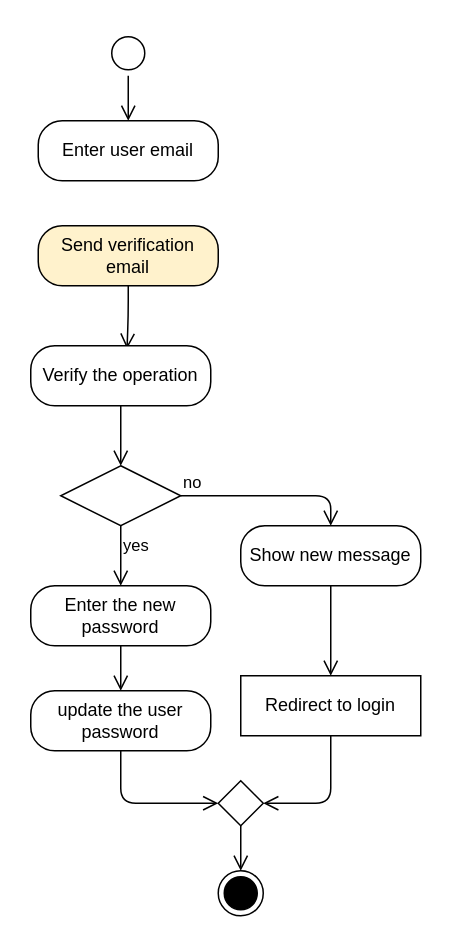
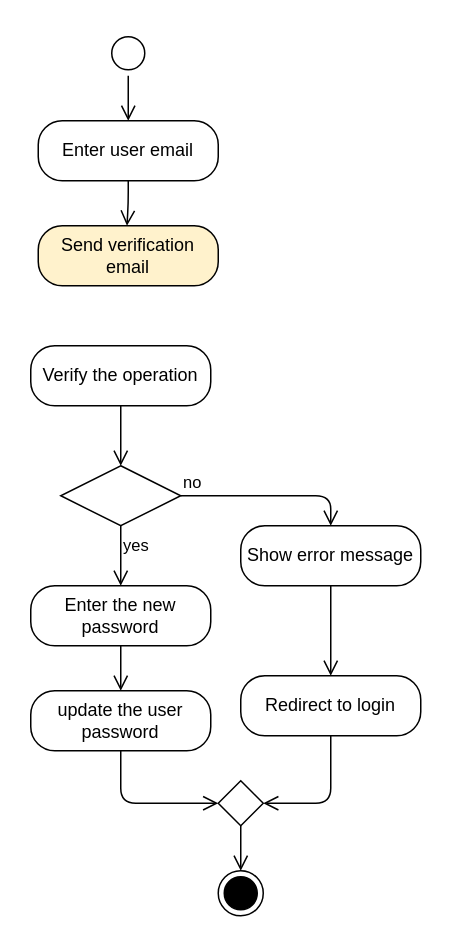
edge "Enter user email" -> "Send verification email": added
edge "Send verification email" -> "Verify the operation": removed
node "Show new message": label "Show new message" -> "Show error message"
node "Redirect to login": shape rectangle -> rounded rectangle
